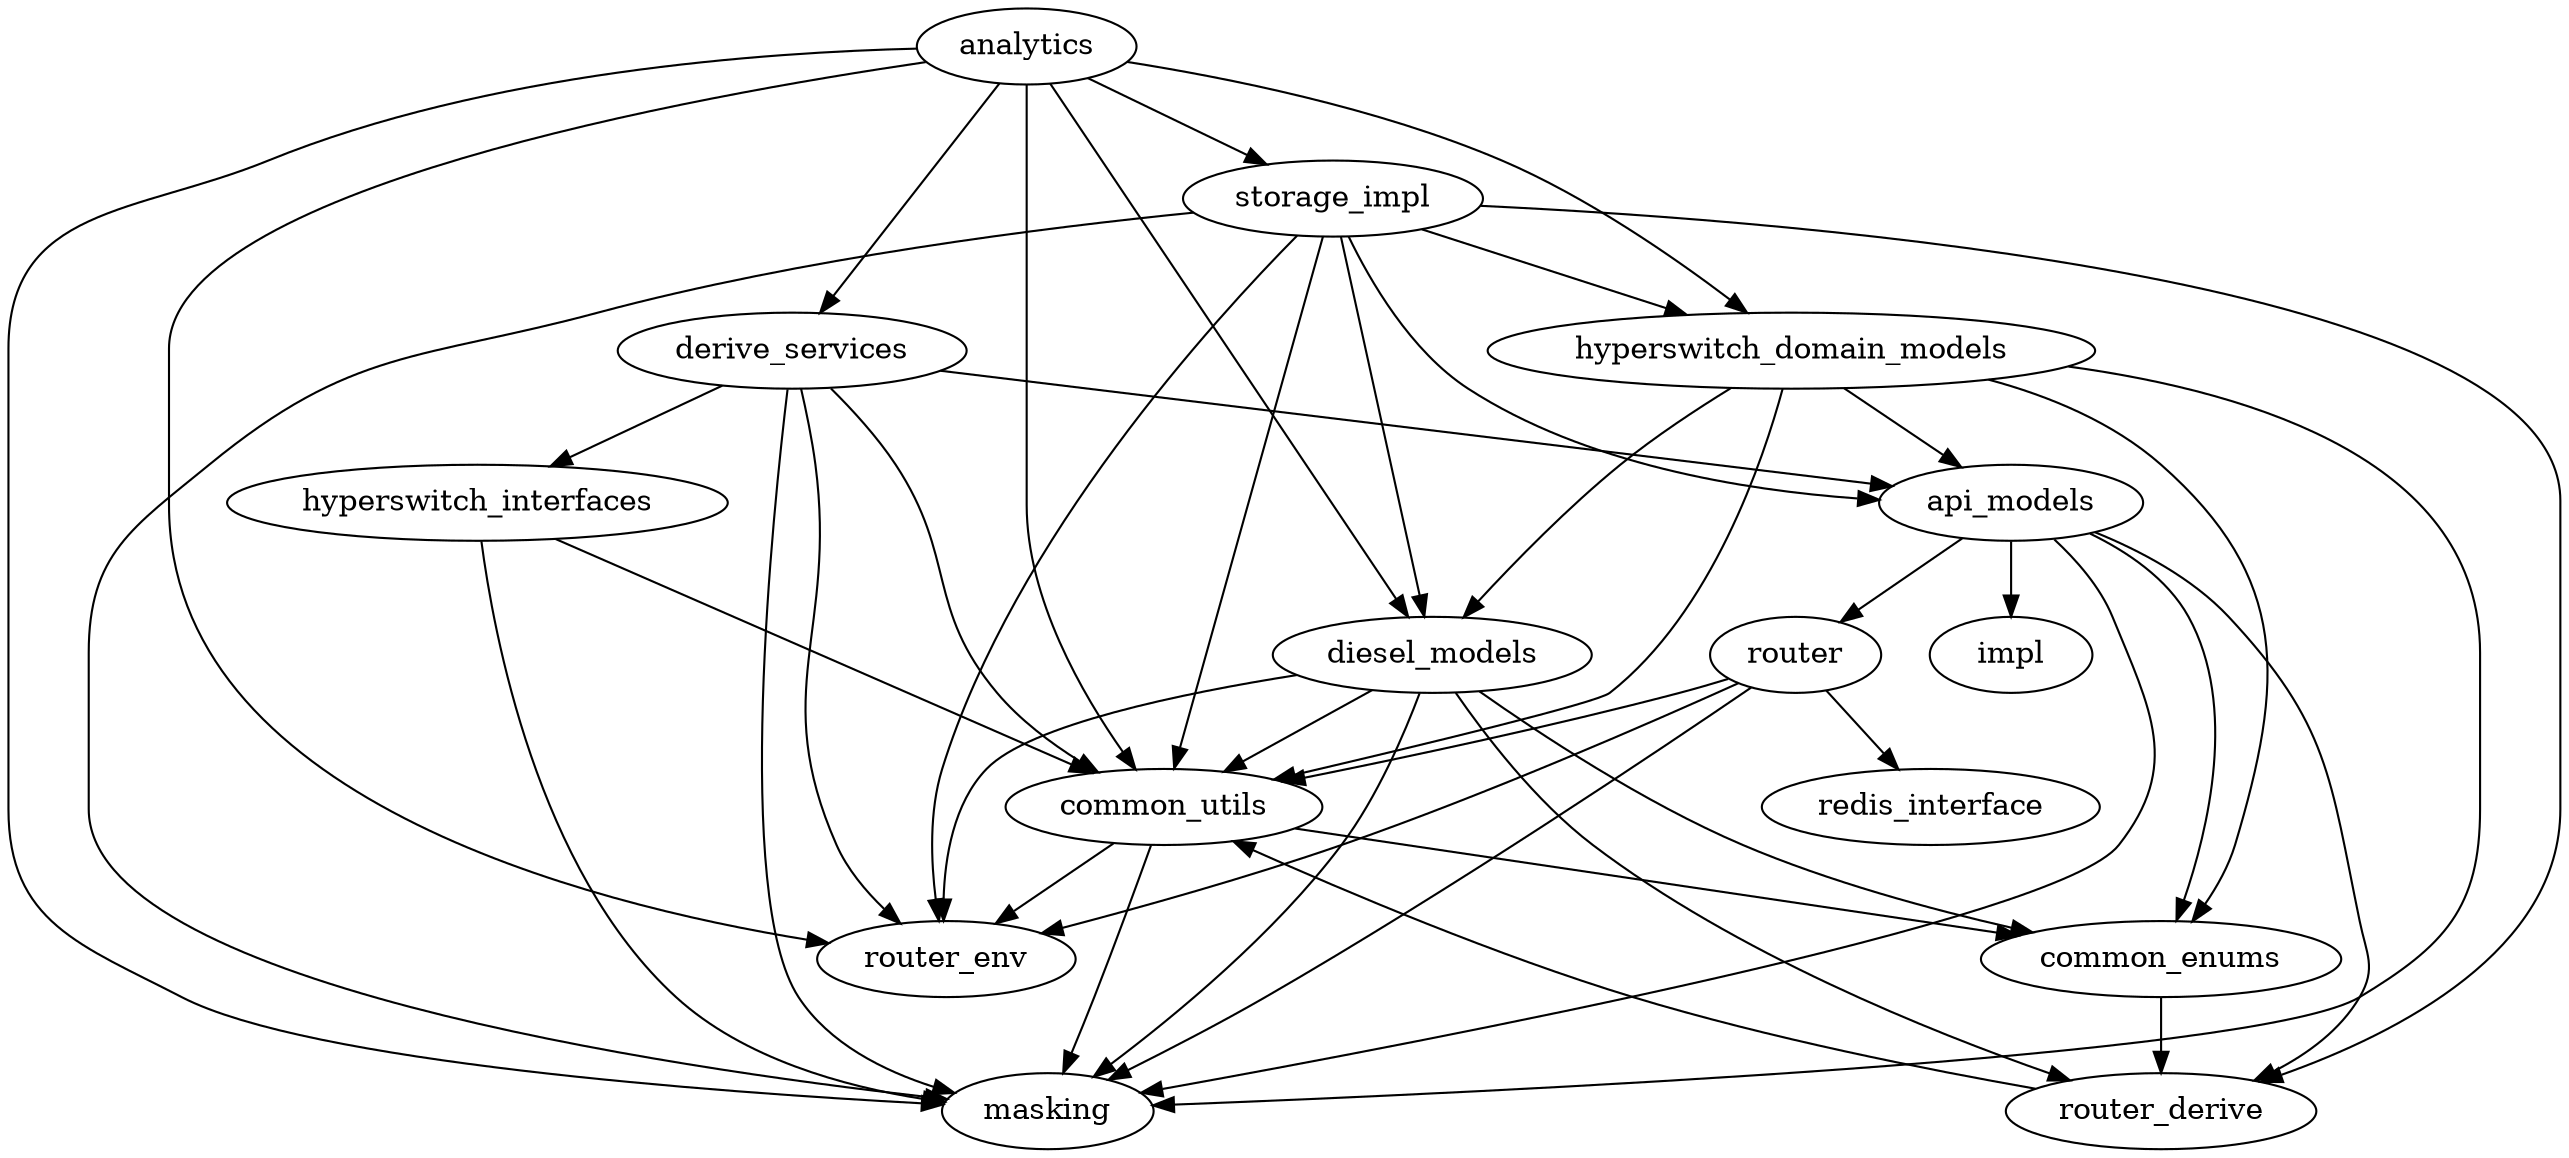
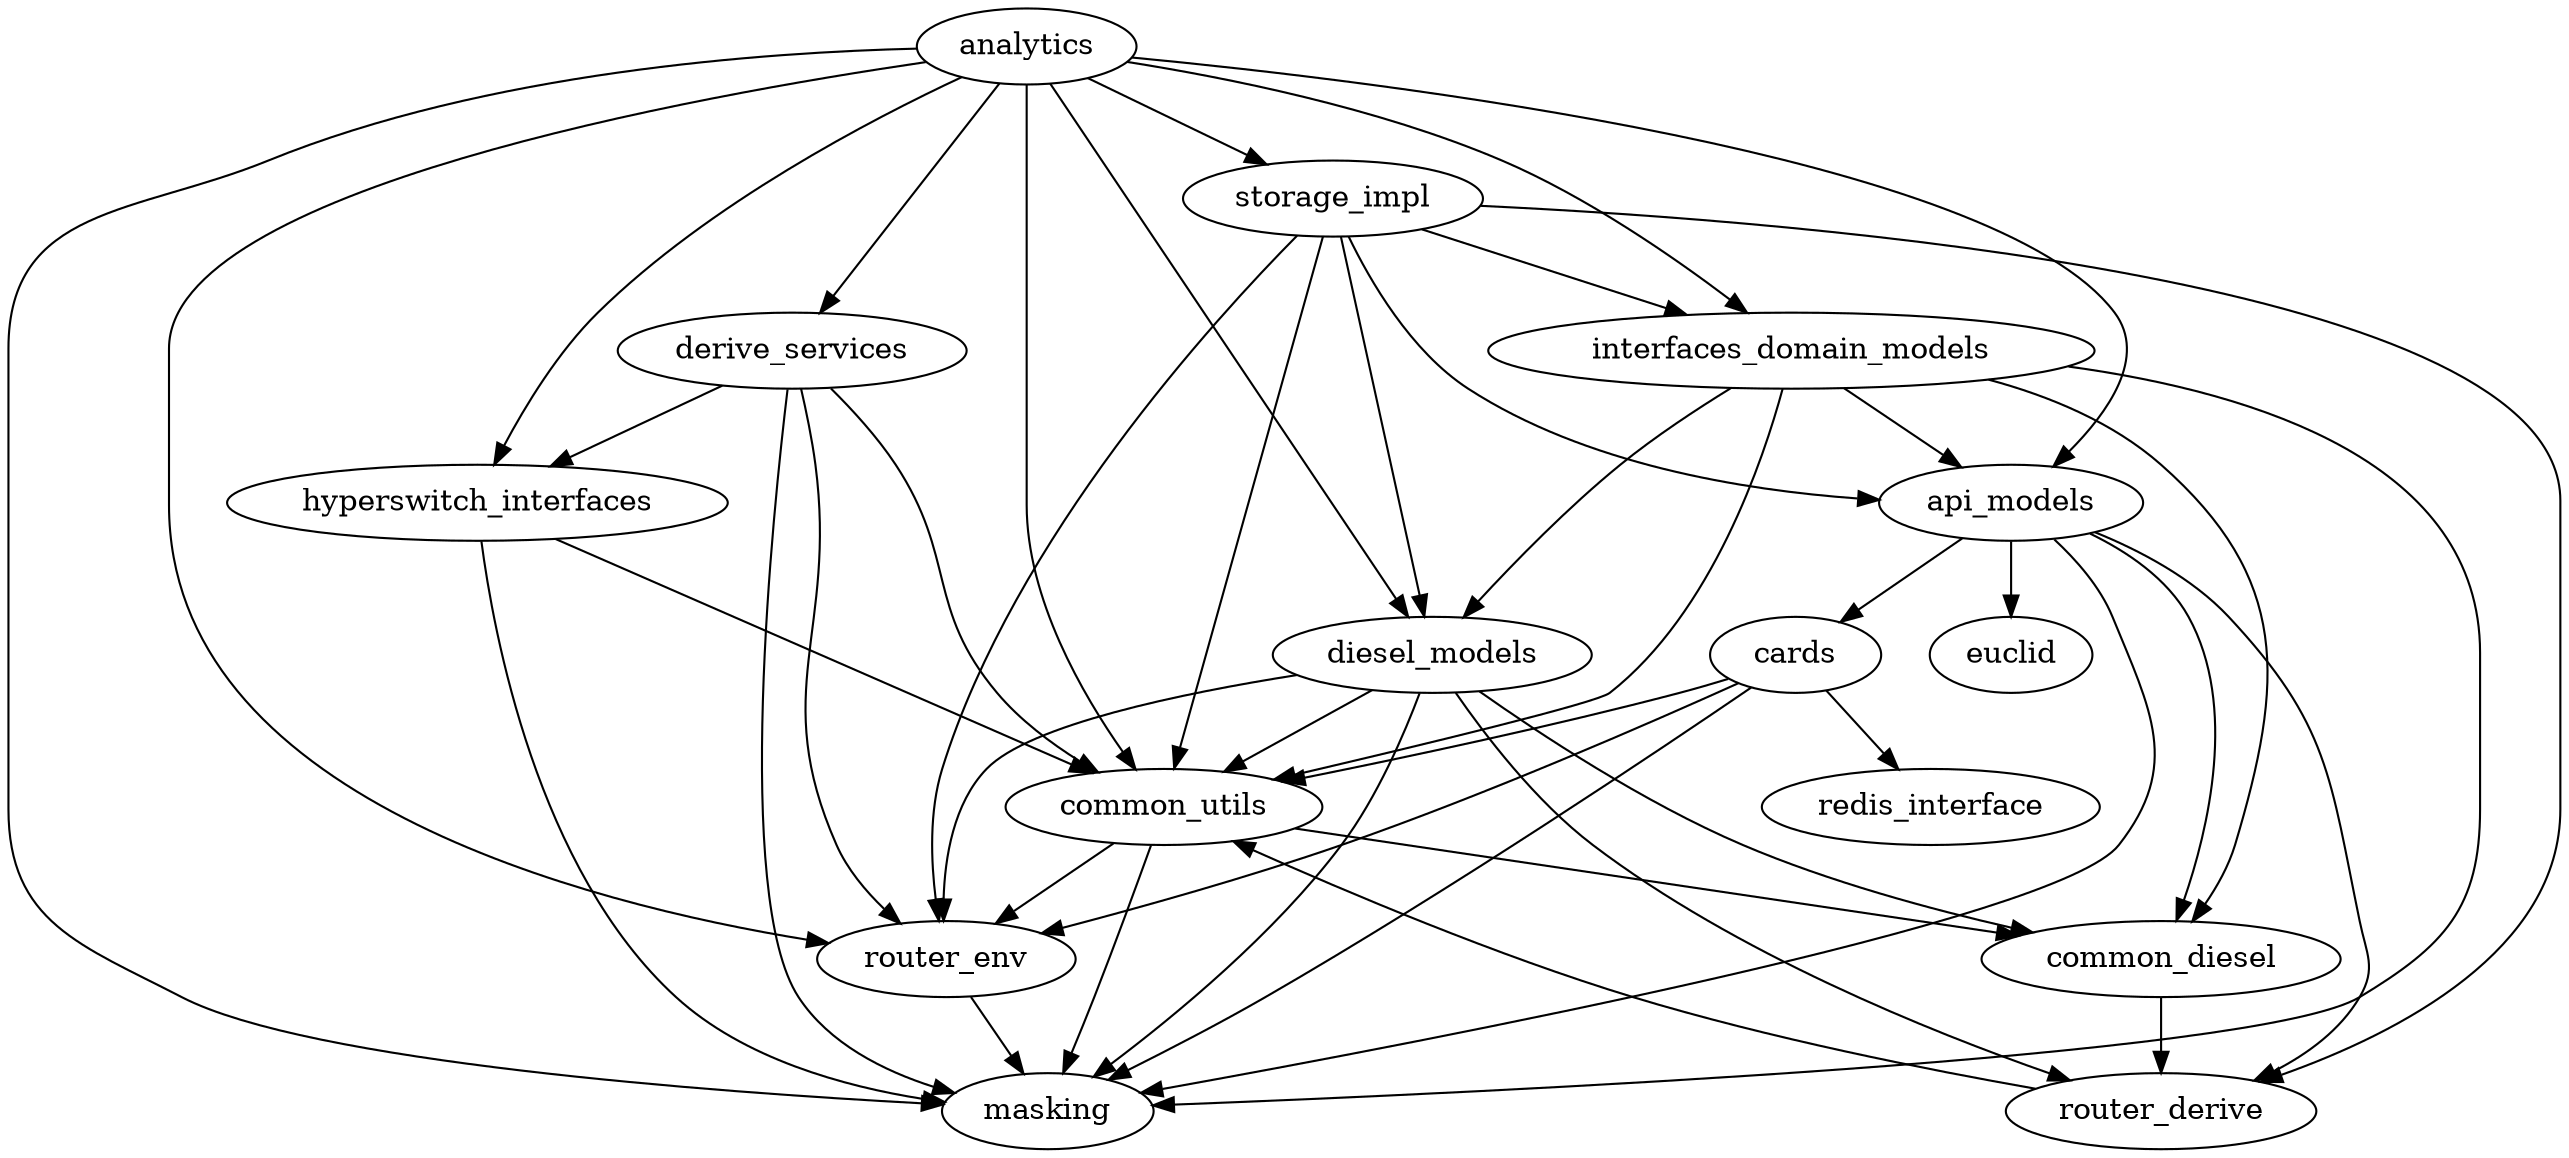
edge "analytics" -> "hyperswitch_interfaces": added
node "hyperswitch_domain_models": label "hyperswitch_domain_models" -> "interfaces_domain_models"
edge "derive_services" -> "api_models": now "analytics" -> "api_models"
edge "storage_impl" -> "masking": now "router_env" -> "masking"
node "router": label "router" -> "cards"
node "impl": label "impl" -> "euclid"
node "common_enums": label "common_enums" -> "common_diesel"
